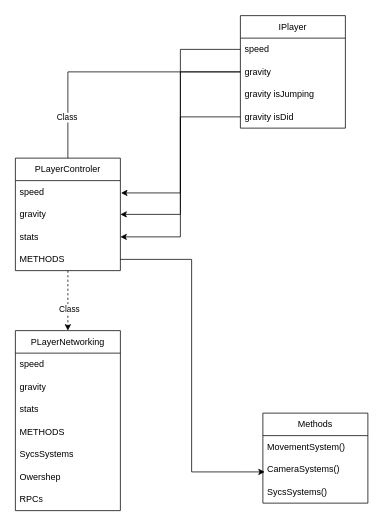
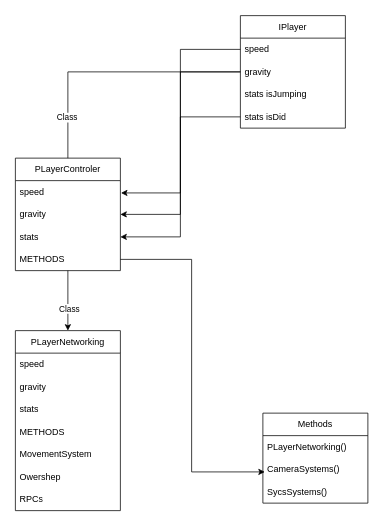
node "gravity isJumping": label "gravity isJumping" -> "stats isJumping"
node "gravity isDid": label "gravity isDid" -> "stats isDid"
edge "PLayerControler" -> "PLayerNetworking": style dashed -> solid
node "MovementSystem()": label "MovementSystem()" -> "PLayerNetworking()"
node "SycsSystems": label "SycsSystems" -> "MovementSystem"
